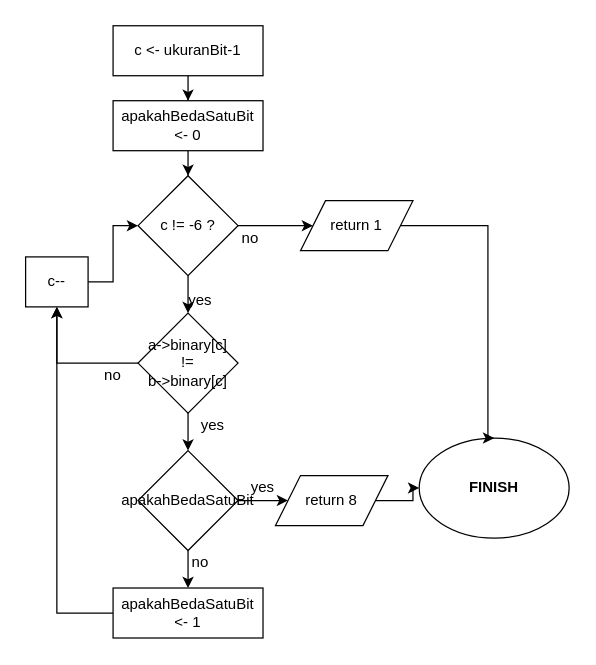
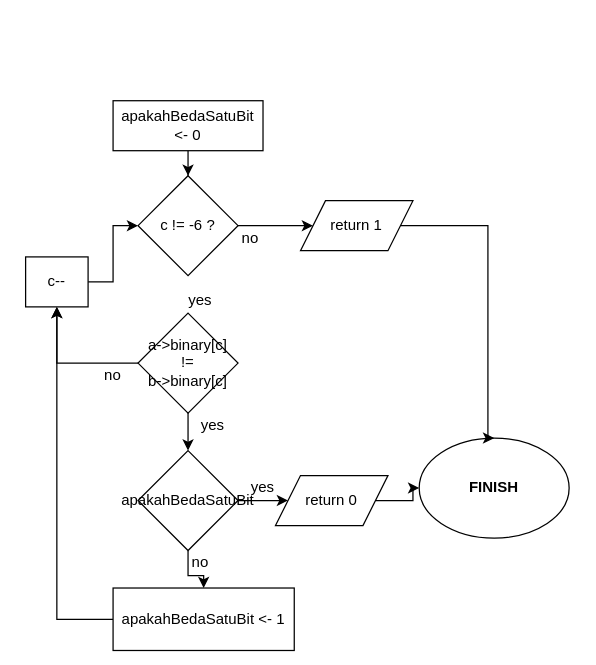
node "c <- ukuranBit-1": removed
edge "c <- ukuranBit-1" -> "apakahBedaSatuBit <- 0": removed
edge "c != -6 ?" -> "a->binary[c] != b->binary[c]": removed
node "return 8": label "return 8" -> "return 0"
node "apakahBedaSatuBit <- 1": size 150x50 -> 181x63
